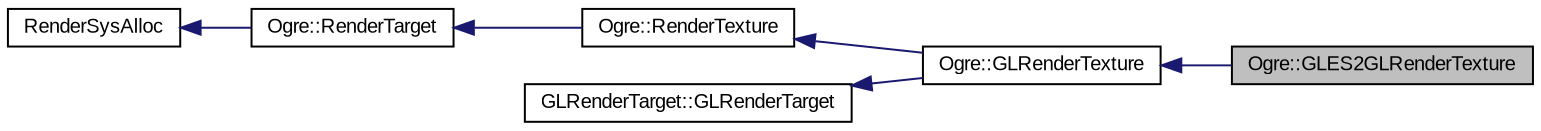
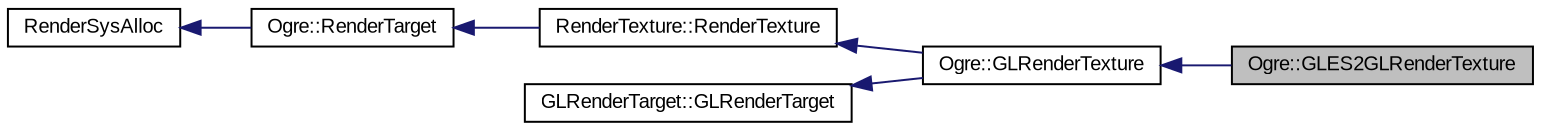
node "Ogre::RenderTexture": label "Ogre::RenderTexture" -> "RenderTexture::RenderTexture"
